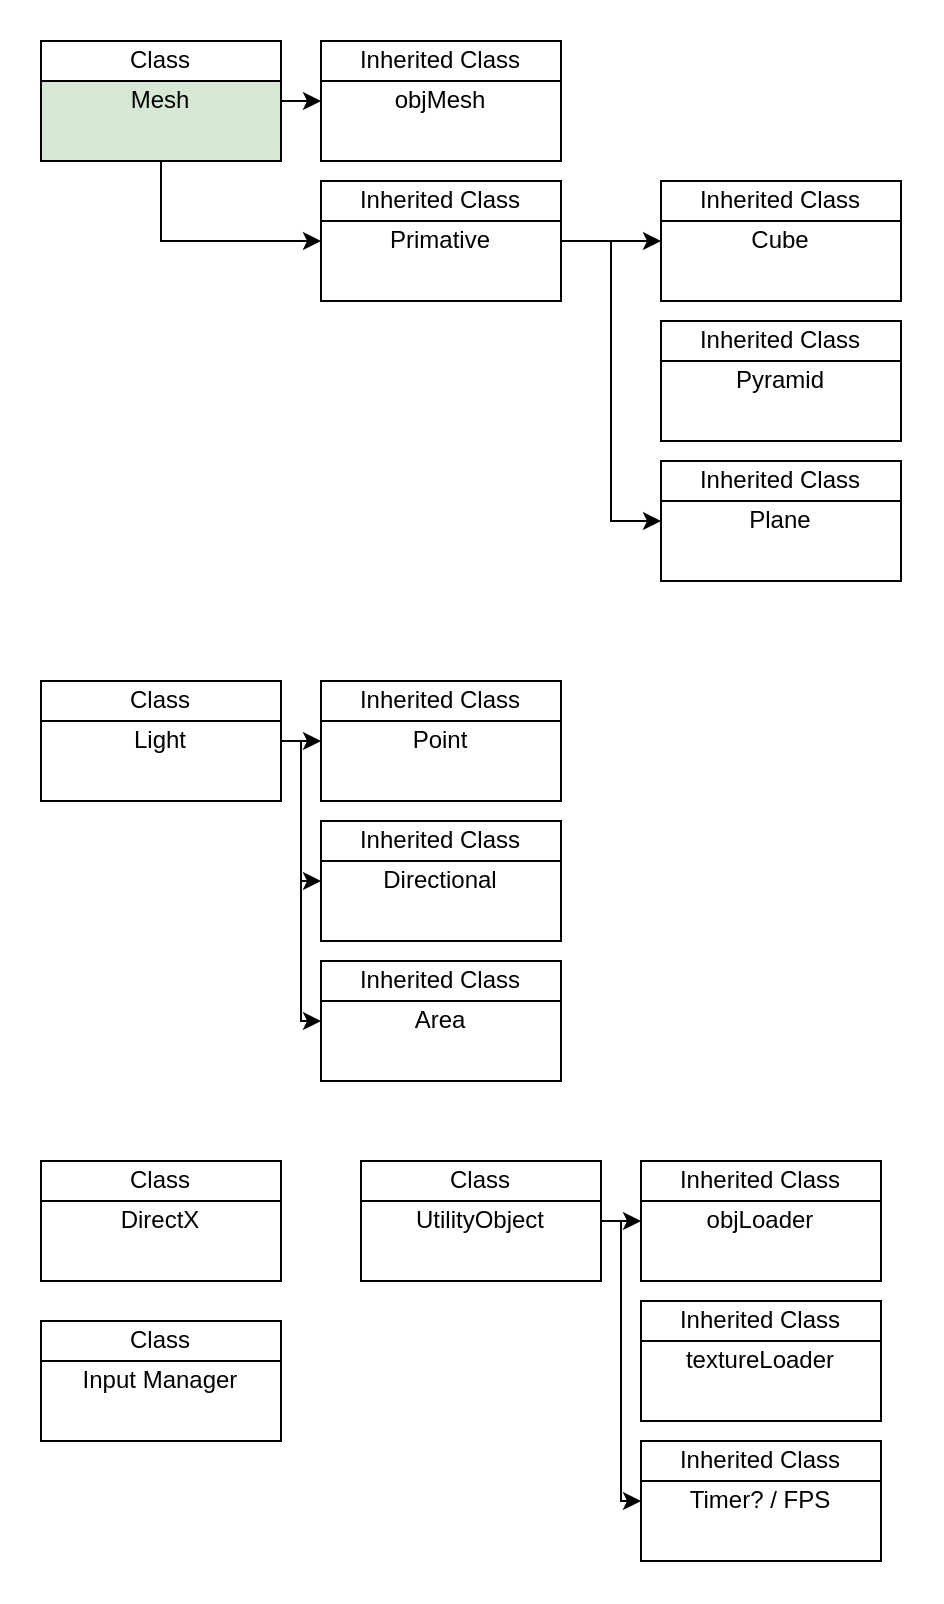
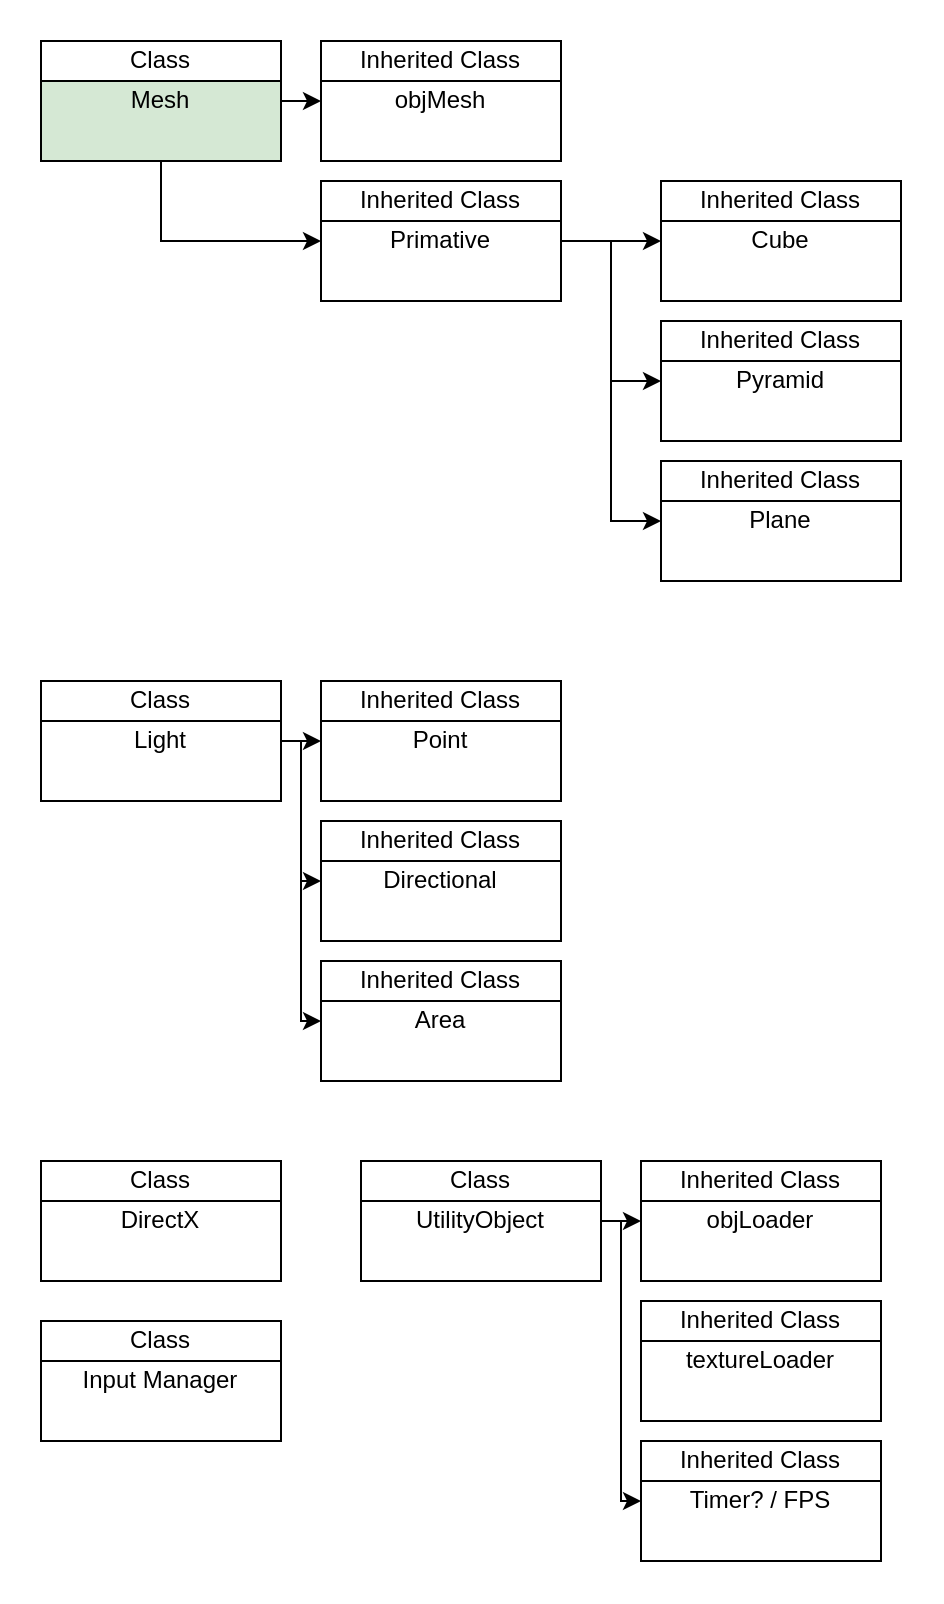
edge "Primative" -> "Pyramid": added
